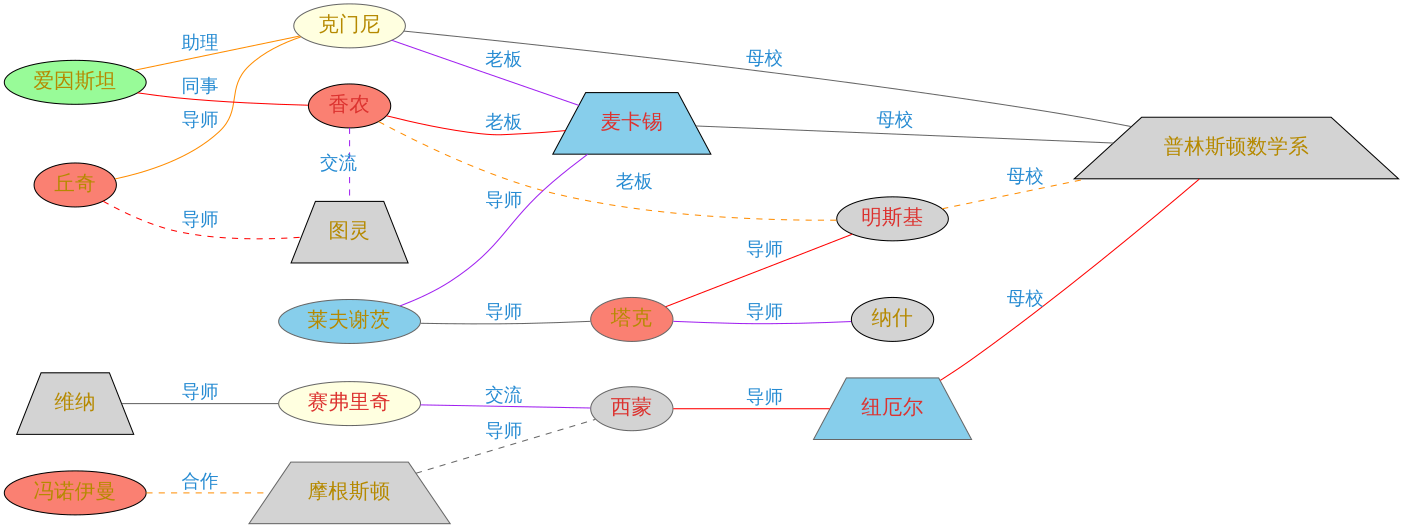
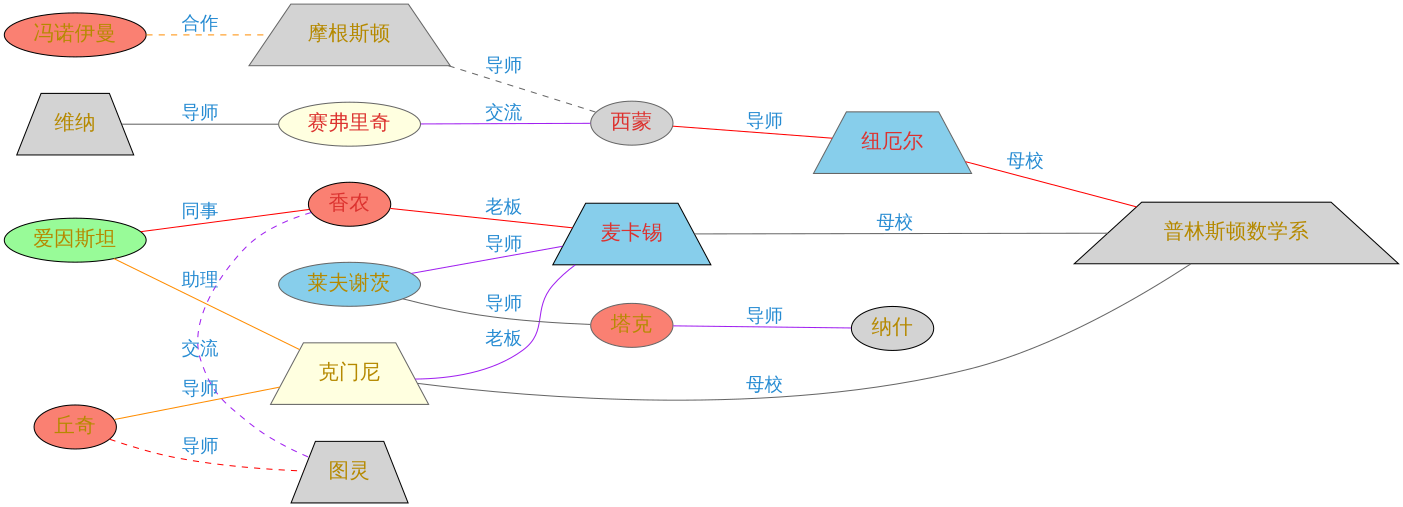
node "克门尼": shape ellipse -> trapezium
node "明斯基": removed
